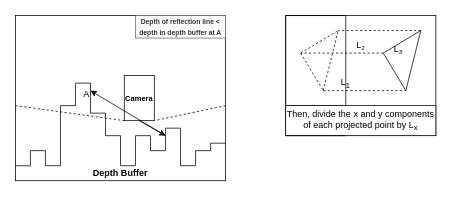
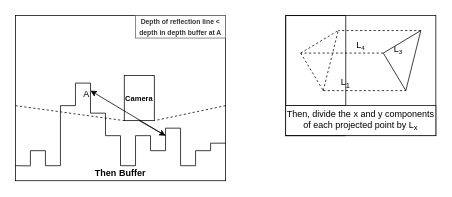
node "L2": label "L2" -> "L4"
node "Depth Buffer": label "Depth Buffer" -> "Then Buffer"
